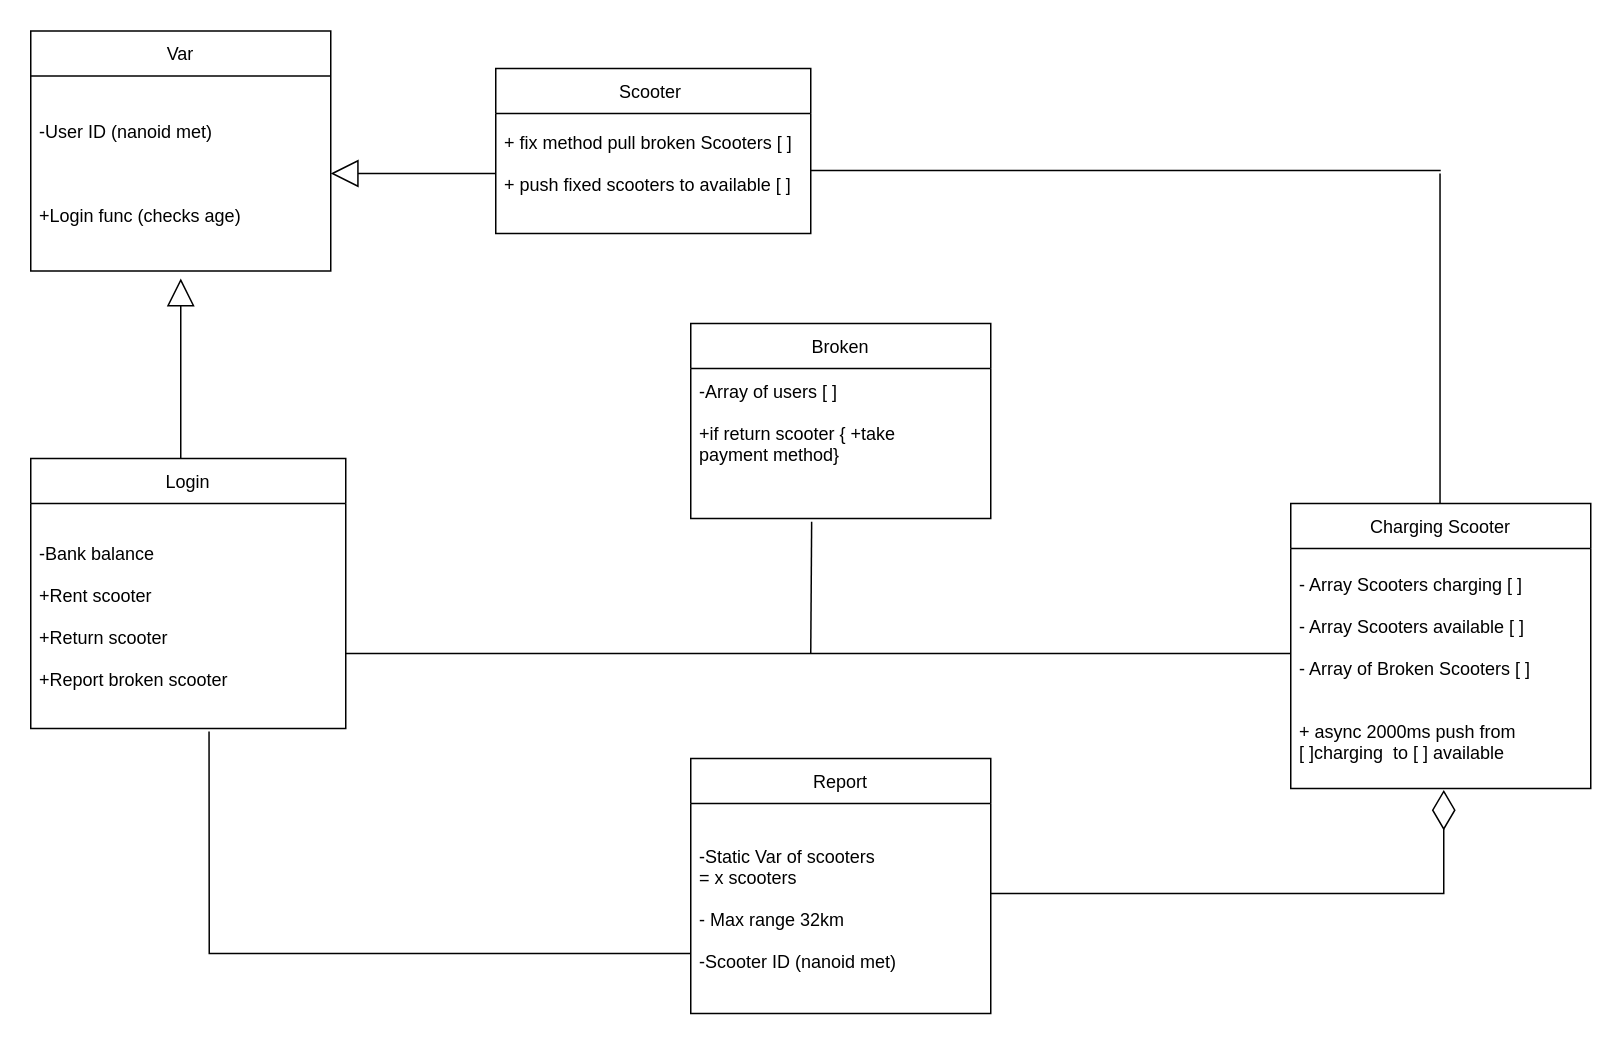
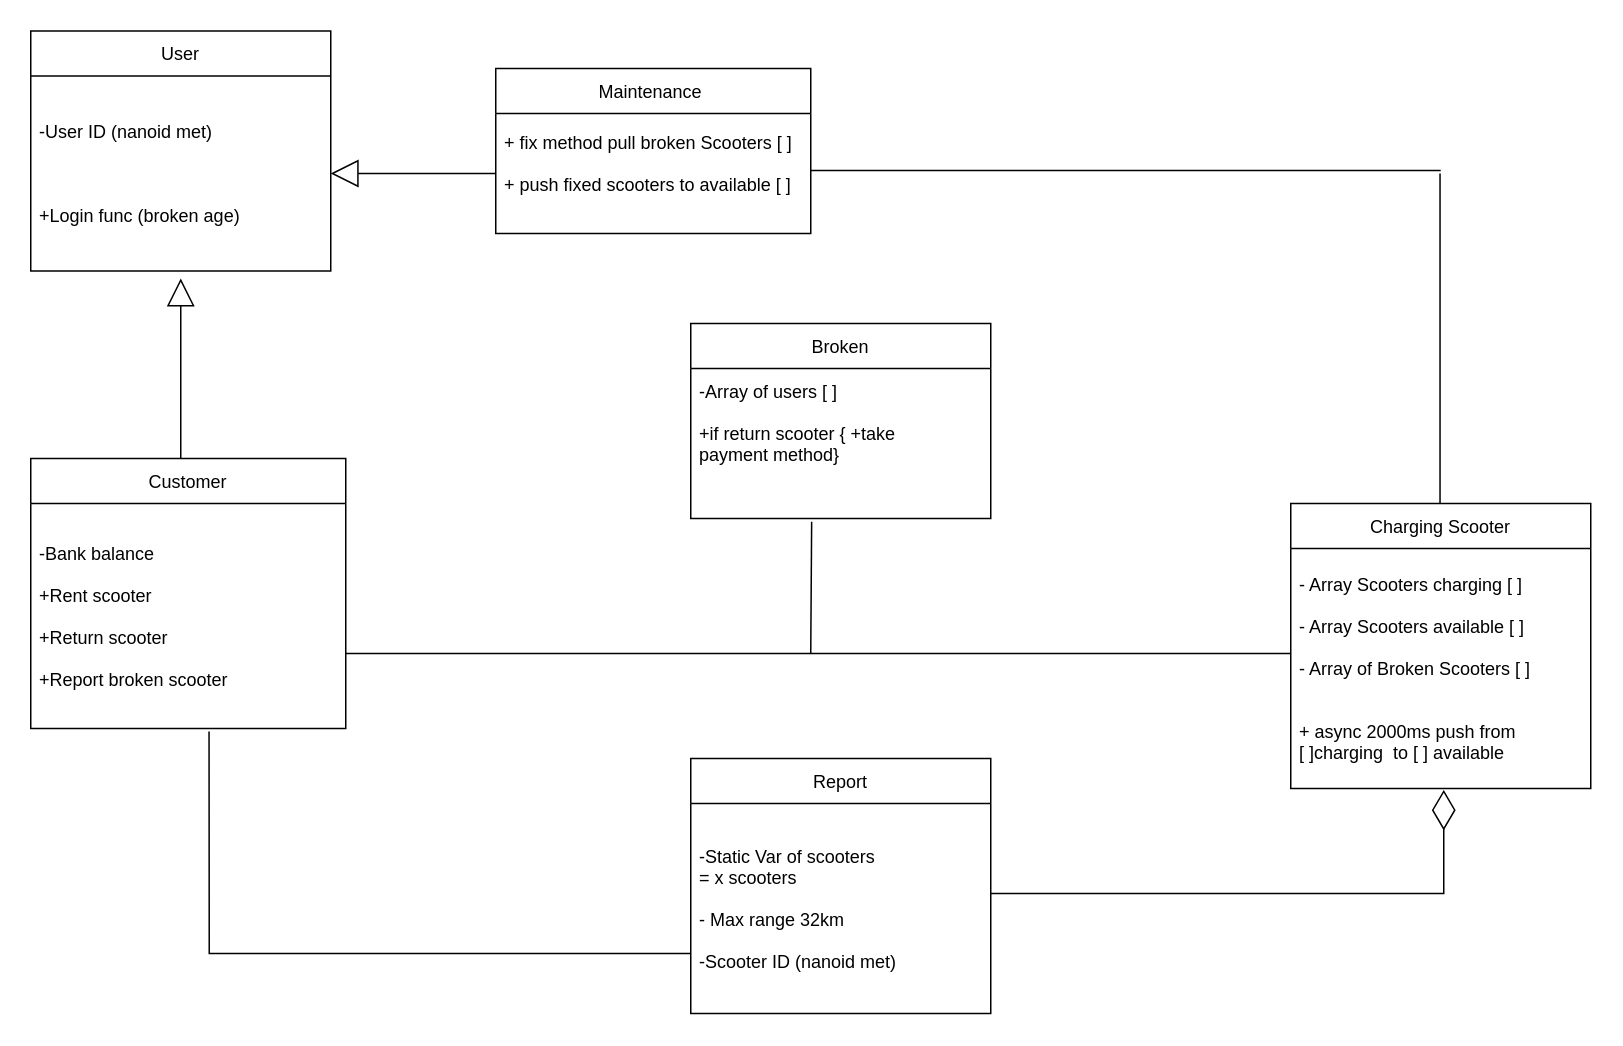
node "Var": label "Var" -> "User"
node "Scooter": label "Scooter" -> "Maintenance"
node "-User ID (nanoid met) +Login func (checks age)": label "-User ID (nanoid met) +Login func (checks age)" -> "-User ID (nanoid met) +Login func (broken age)"
node "Login": label "Login" -> "Customer"
